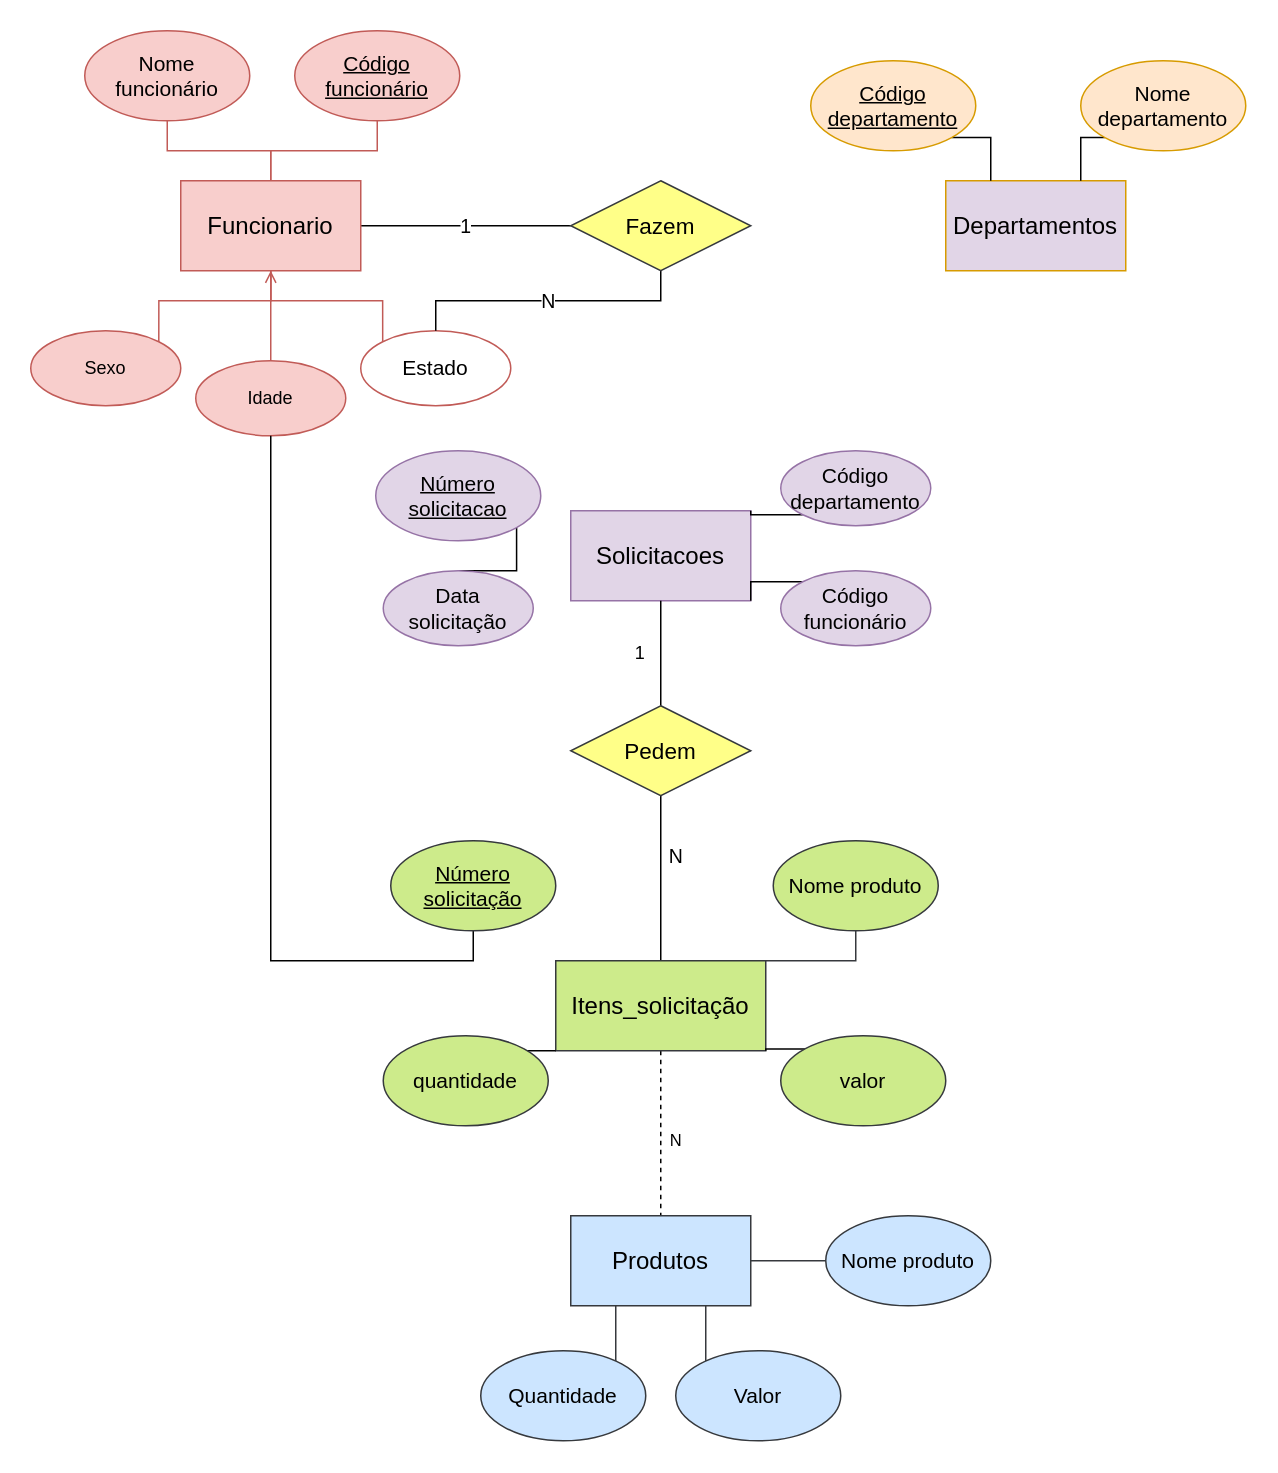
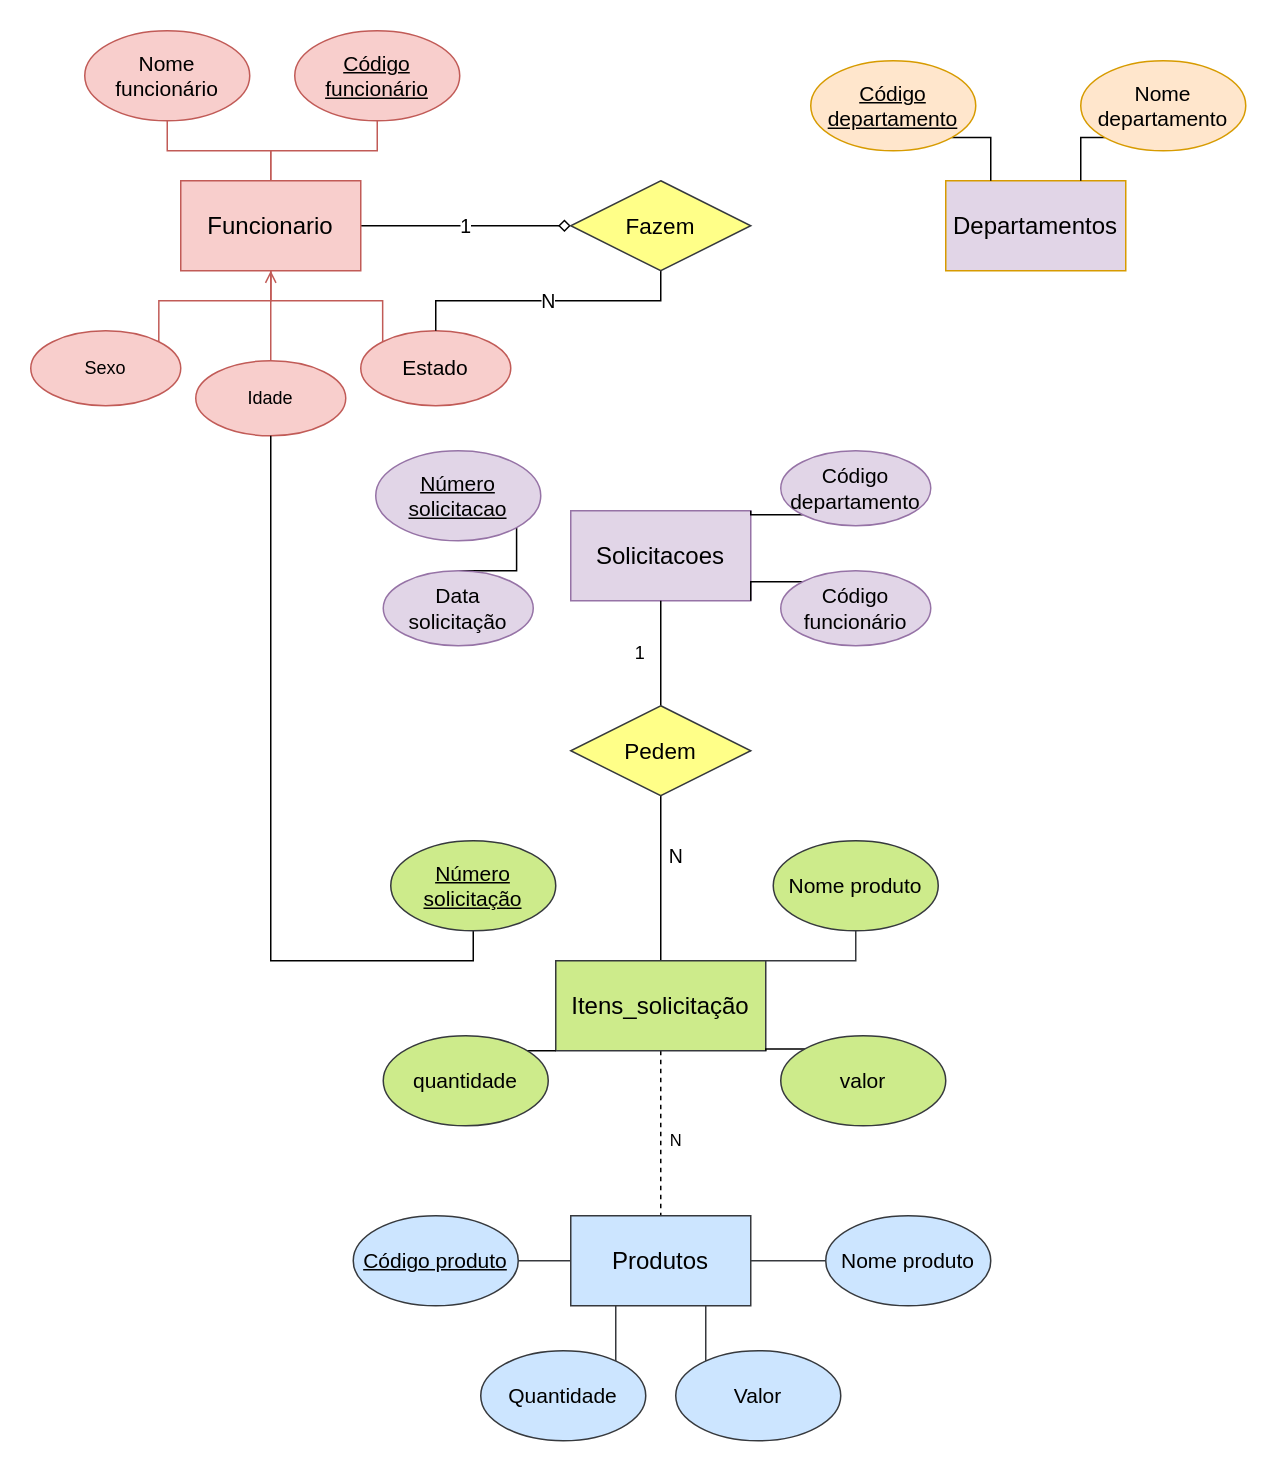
edge "Funcionario" -- "Fazem": arrowhead none -> diamond
node "Estado": fillcolor #ffffff -> #f8cecc
node "Código produto": added
edge "Código produto" -- "Produtos": added
